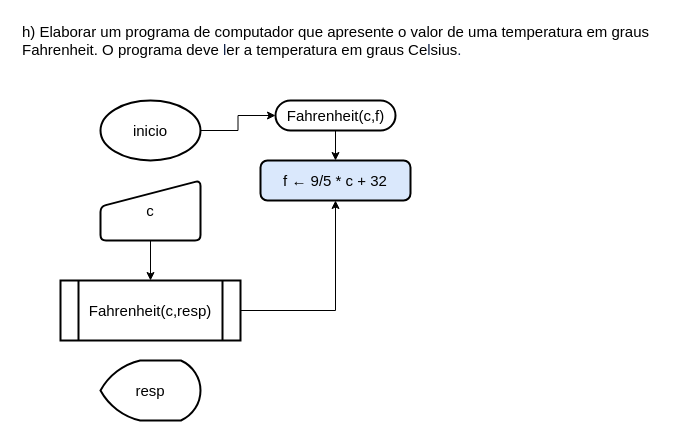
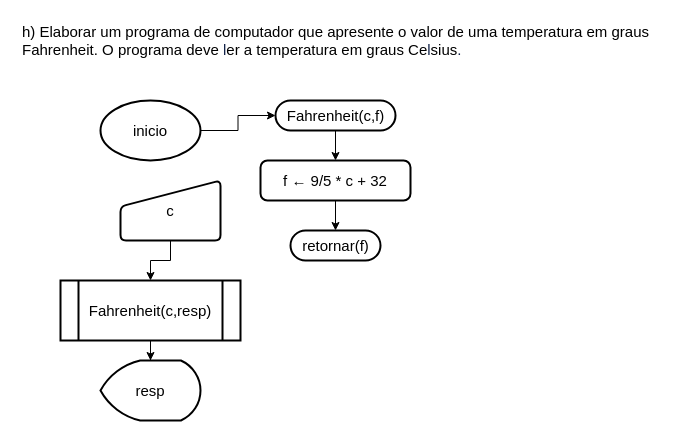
node "f ← 9/5 * c + 32": fillcolor #dae8fc -> #ffffff
edge "f ← 9/5 * c + 32" -> "retornar(f)": added
node "c": moved (151, 211) -> (171, 211)
node "retornar(f)": added
edge "Fahrenheit(c,resp)" -> "f ← 9/5 * c + 32": now "Fahrenheit(c,resp)" -> "resp"
